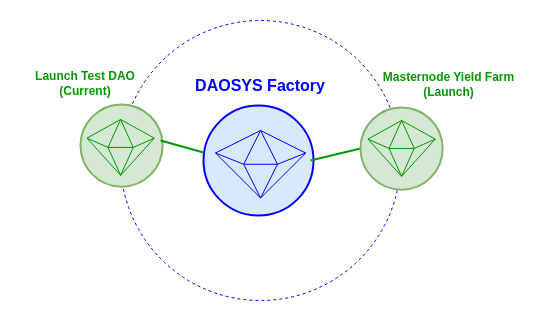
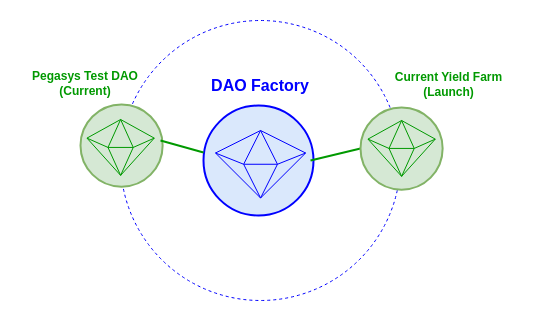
node "Launch Test DAO (Current)": label "Launch Test DAO (Current)" -> "Pegasys Test DAO (Current)"
node "Masternode Yield Farm (Launch)": label "Masternode Yield Farm (Launch)" -> "Current Yield Farm (Launch)"
node "DAOSYS Factory": label "DAOSYS Factory" -> "DAO Factory"
